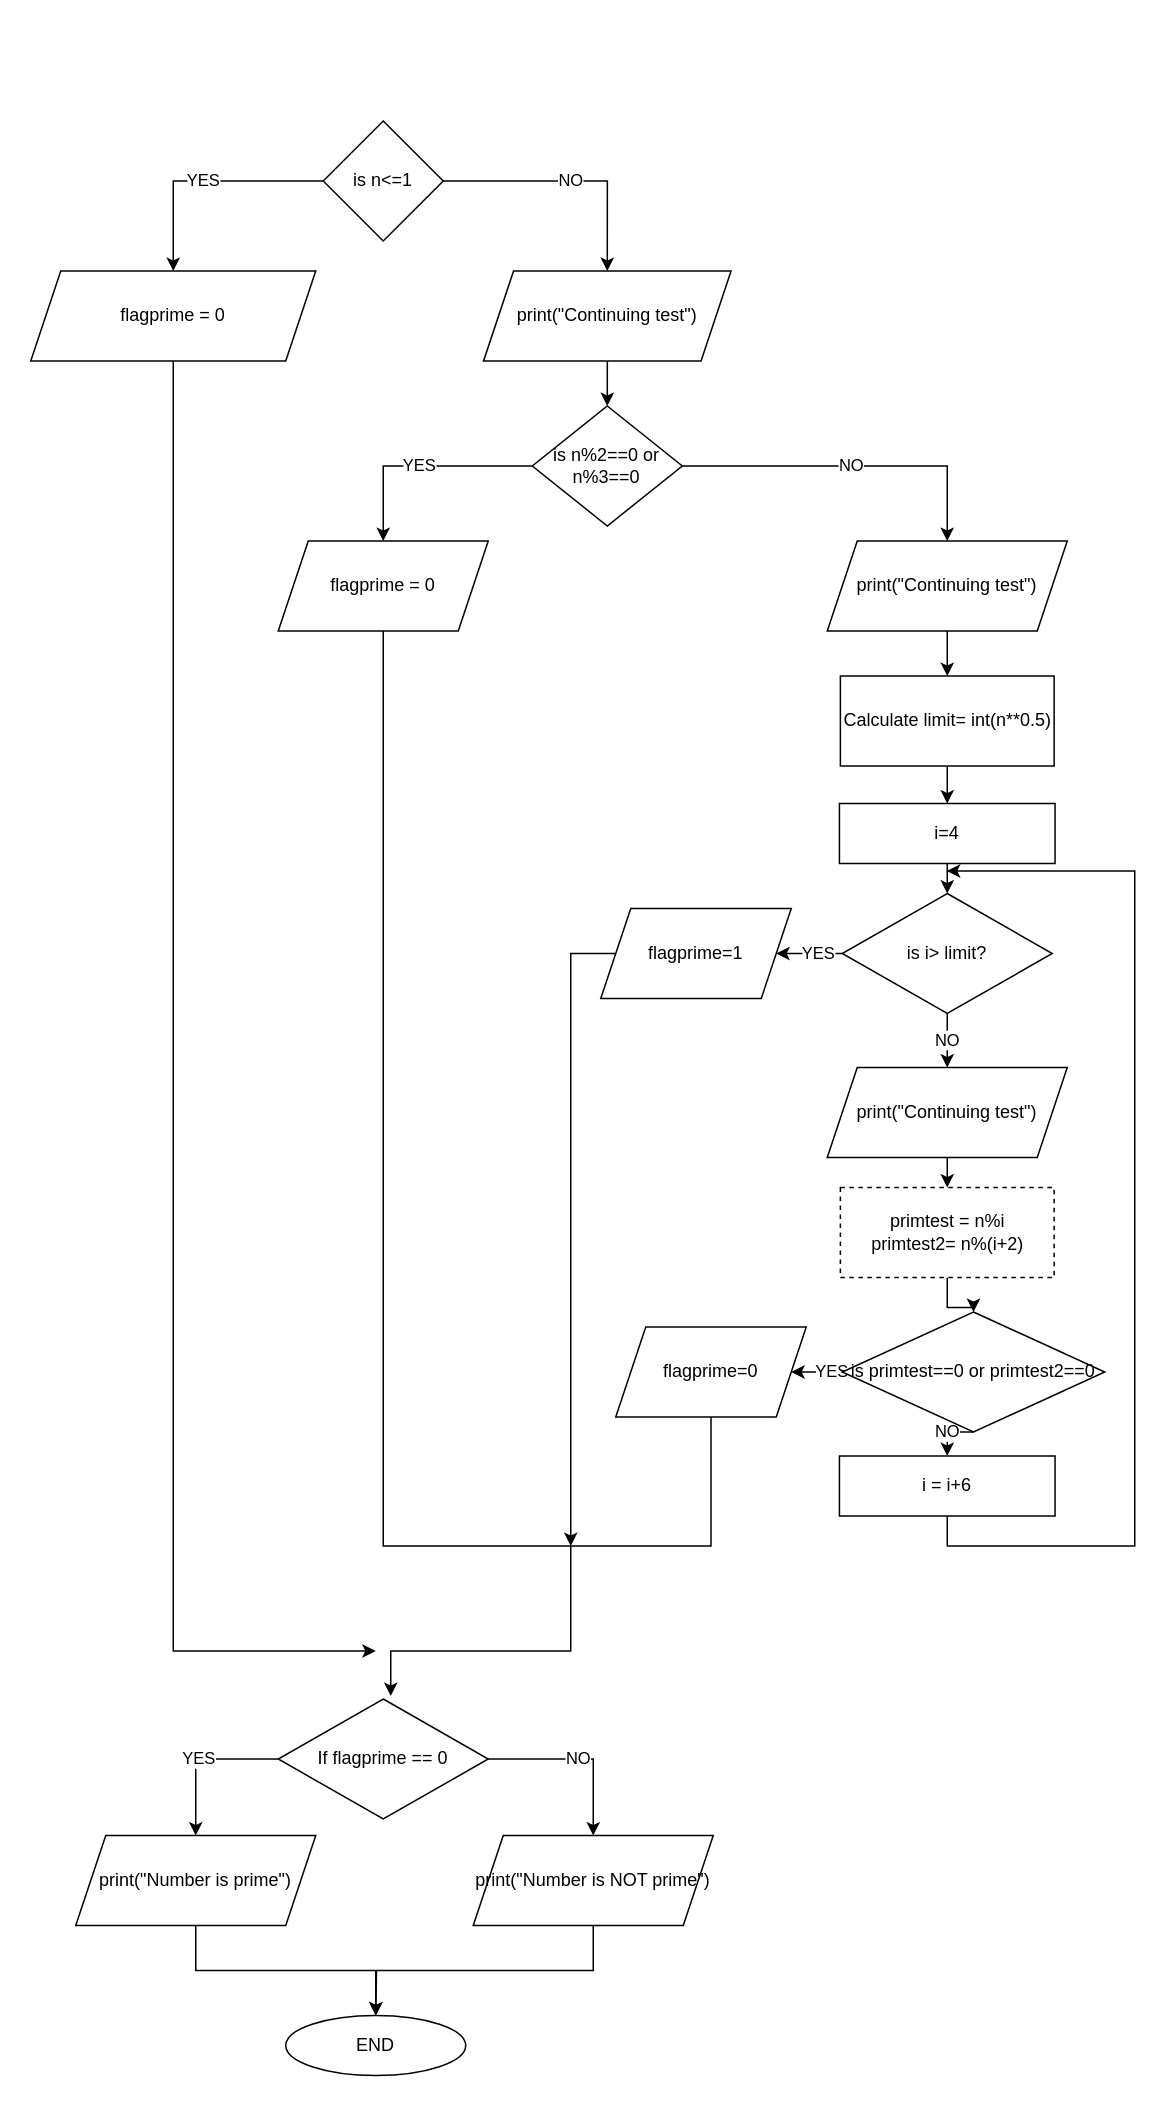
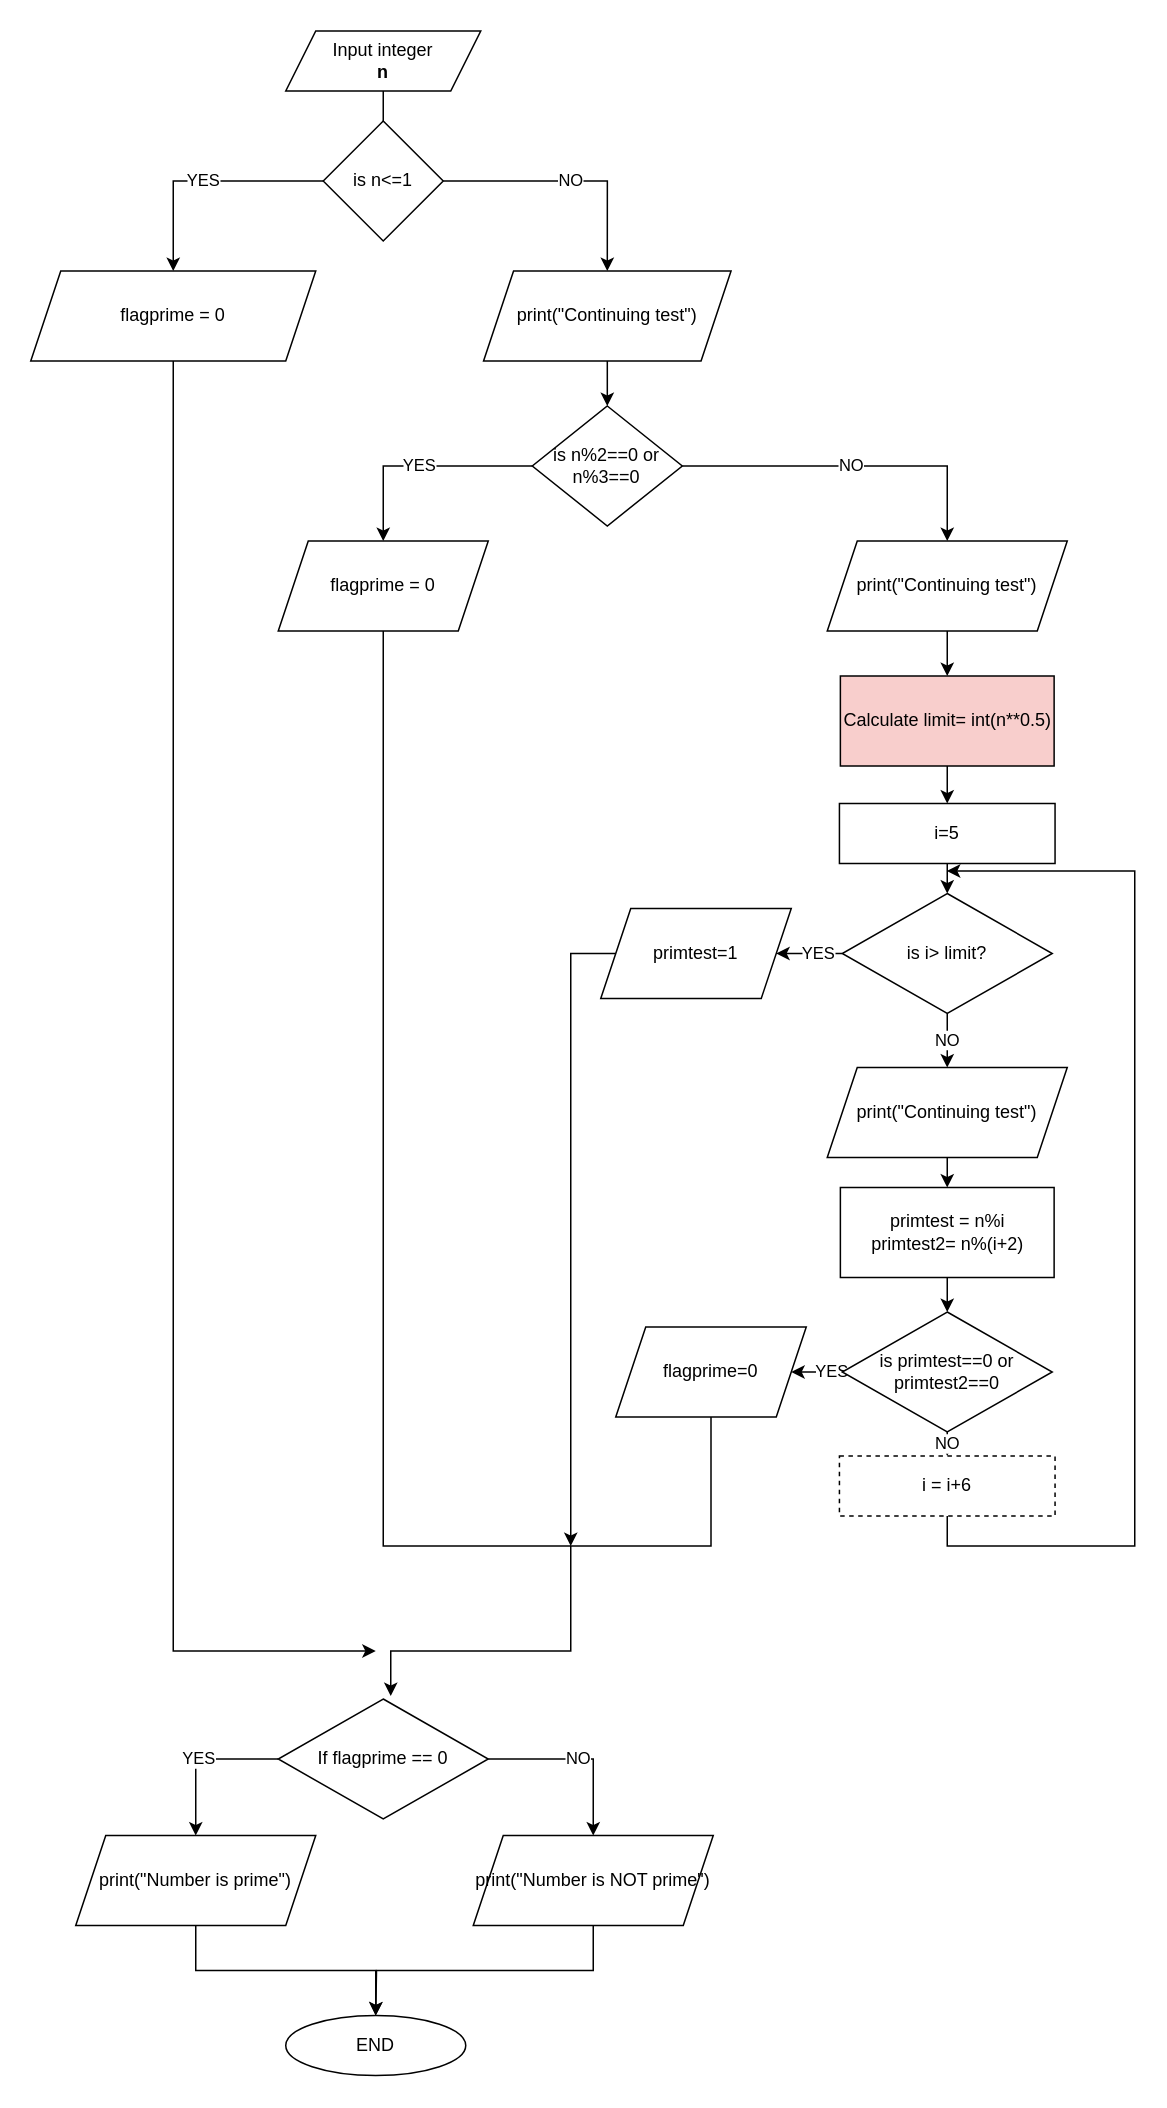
node "Input integer n": added
edge "Input integer n" -- "is n<=1": added
node "Calculate limit= int(n**0.5)": fillcolor #ffffff -> #f8cecc
node "i=4": label "i=4" -> "i=5"
node "flagprime=1": label "flagprime=1" -> "primtest=1"
node "primtest = n%i primtest2= n%(i+2)": style dashed -> solid
node "is primtest==0 or primtest2==0": size 263x120 -> 210x120
node "i = i+6": style solid -> dashed
